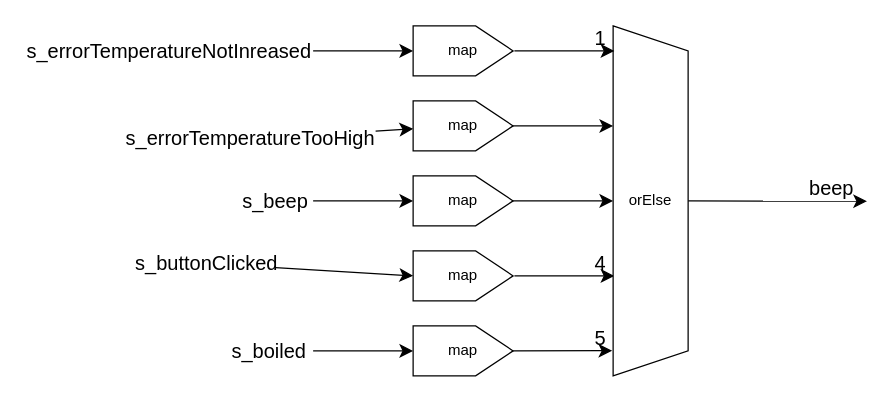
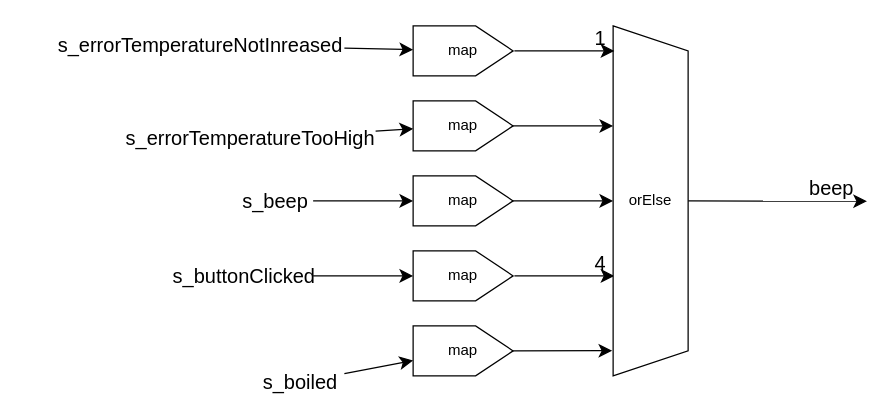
node "s_errorTemperatureNotInreased": moved (169, 51) -> (201, 44)
node "s_buttonClicked": moved (207, 263) -> (244, 276)
node "5": removed
node "s_boiled": moved (269, 351) -> (301, 382)
